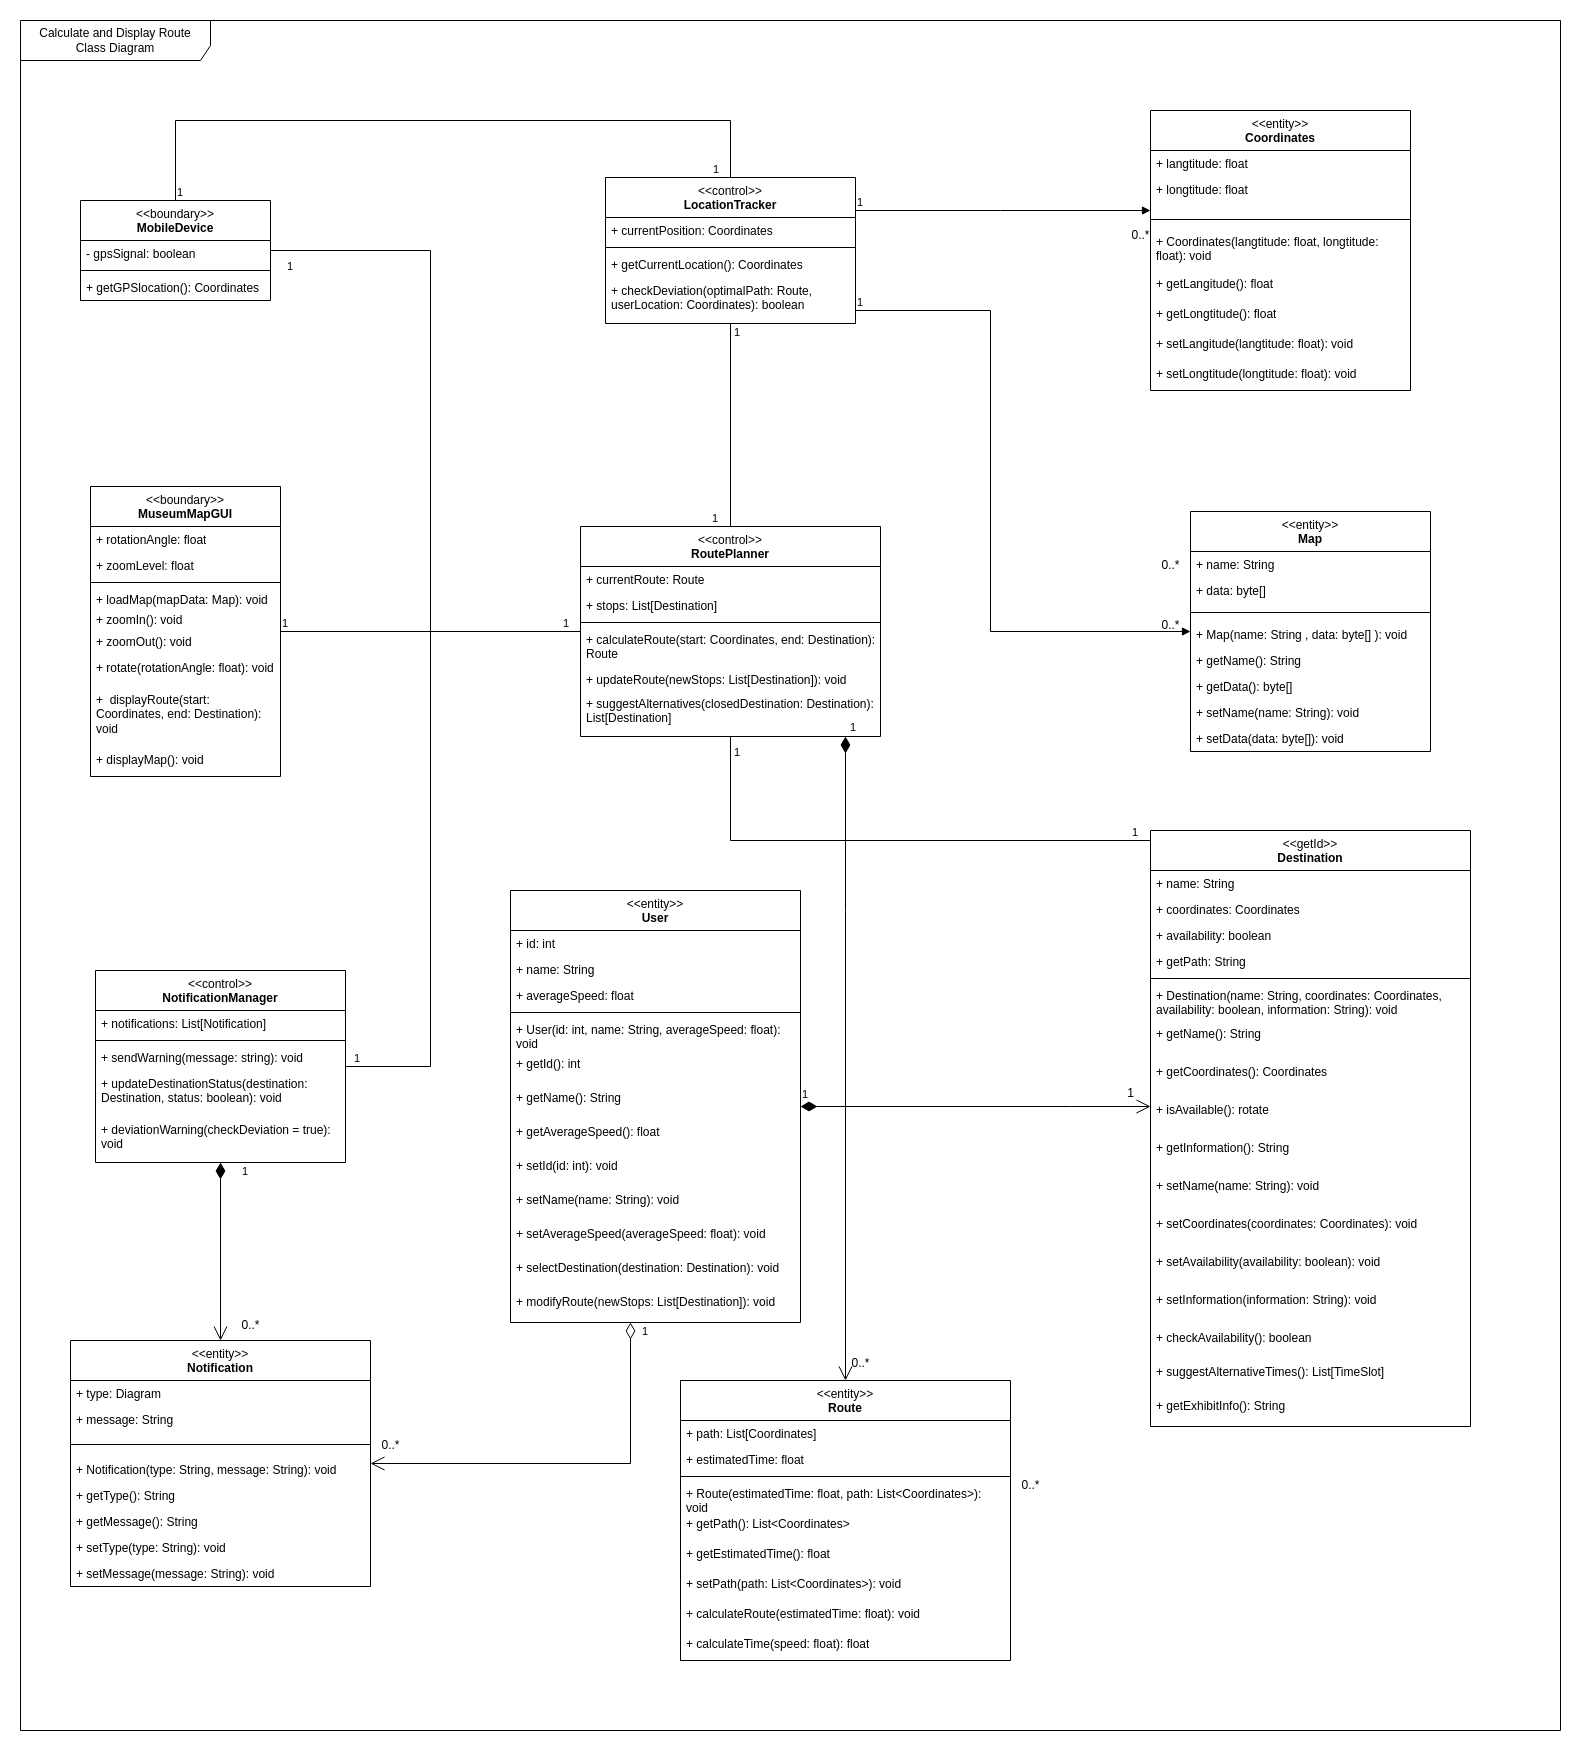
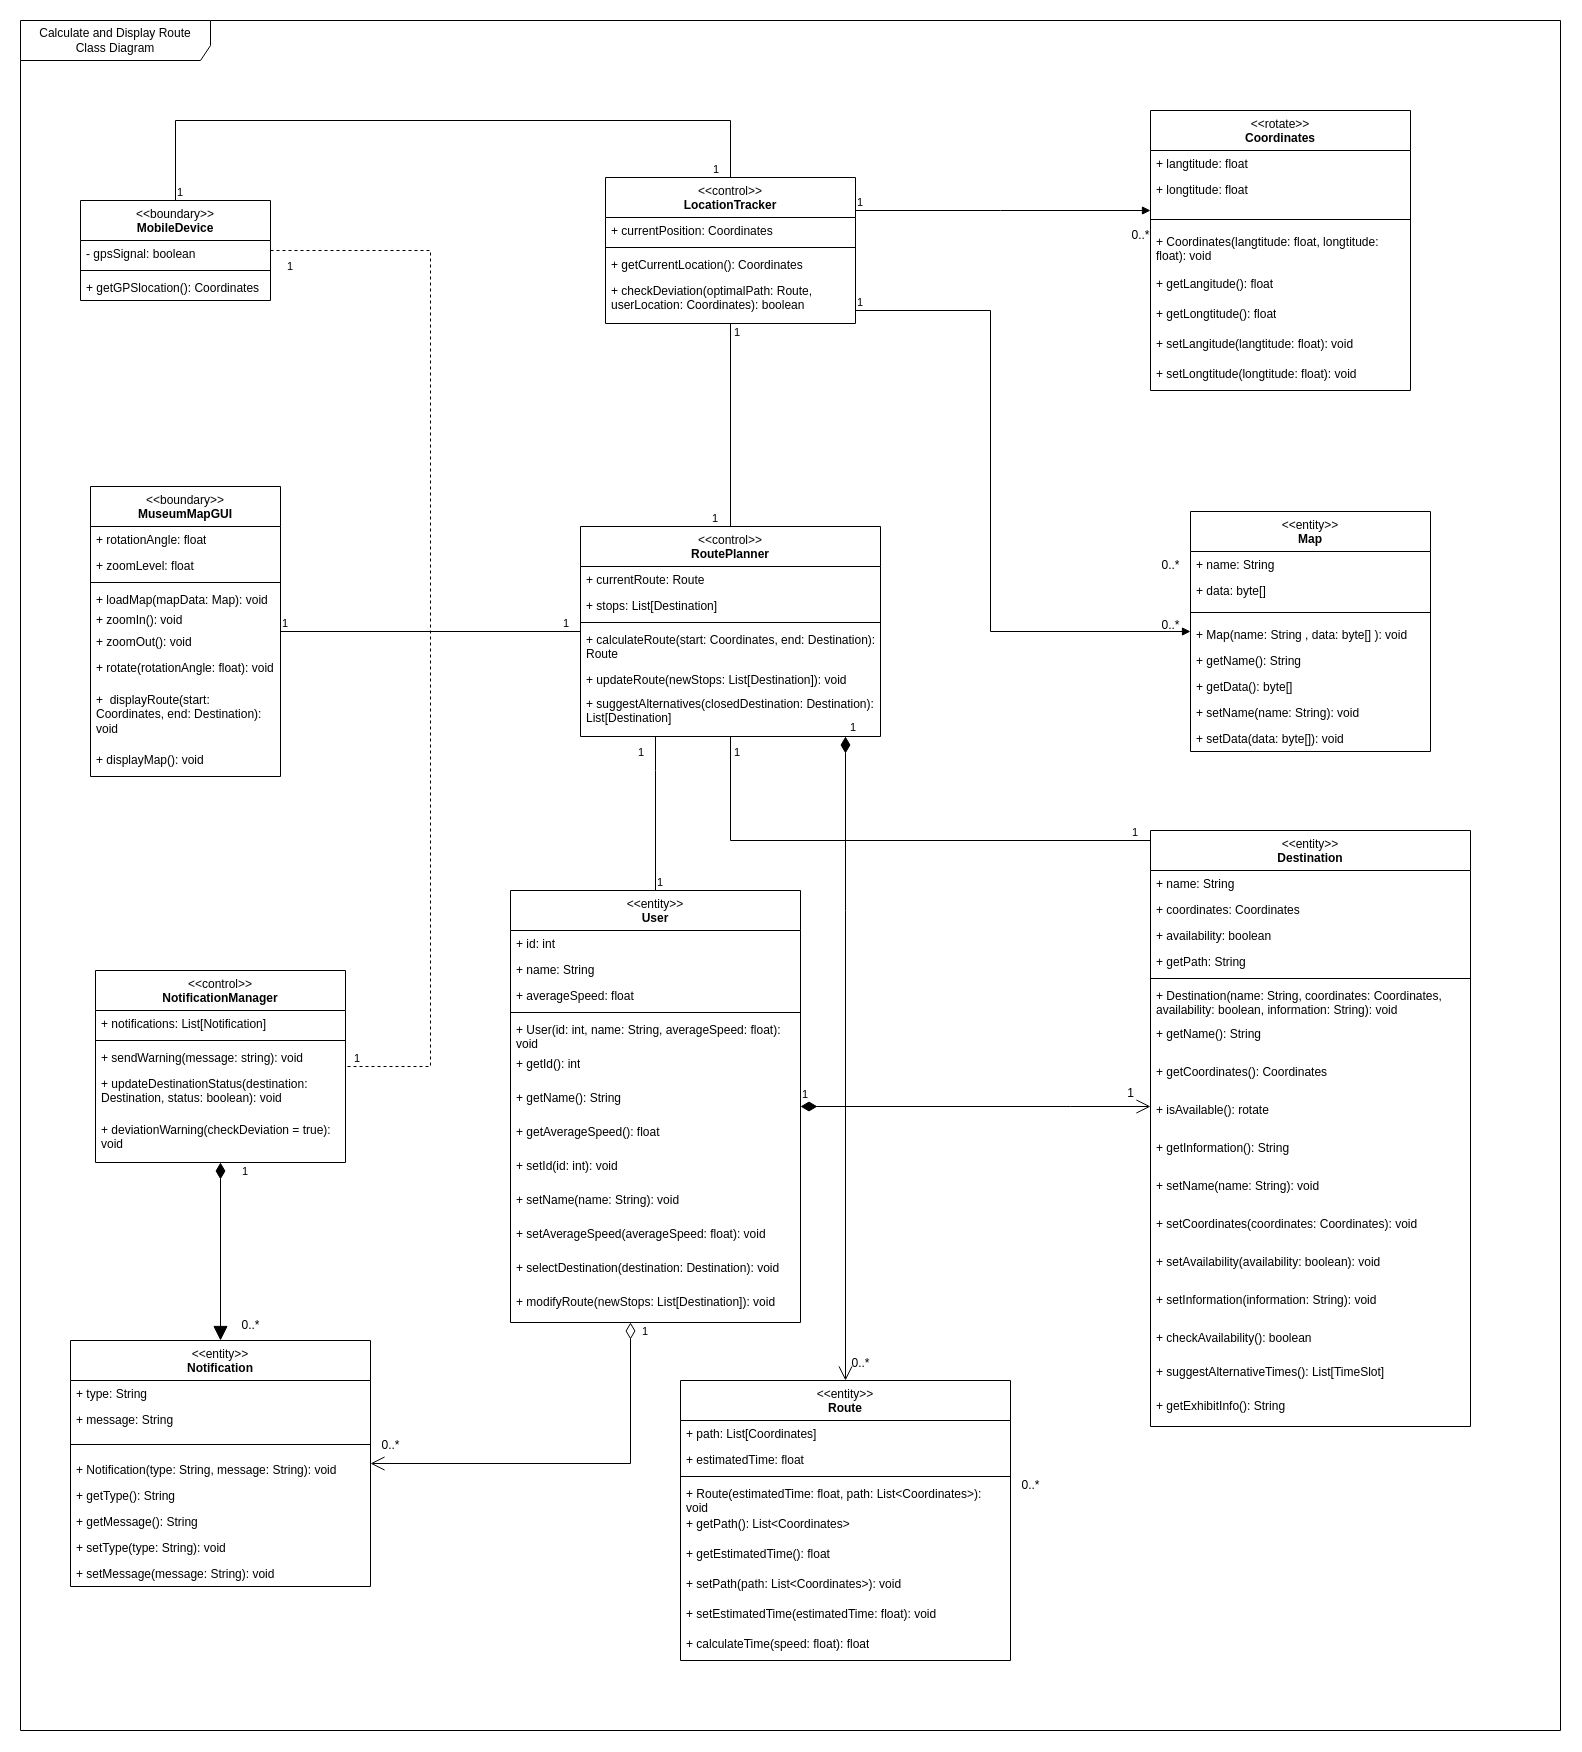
node "<<entity>> Coordinates": label "<<entity>> Coordinates" -> "<<rotate>> Coordinates"
edge "<<boundary>> MobileDevice" -- "<<control>> NotificationManager": style solid -> dashed
edge "<<control>> RoutePlanner" -- "<<entity>> User": added, labels "1", "1"
node "<<getId>> Destination": label "<<getId>> Destination" -> "<<entity>> Destination"
edge "<<control>> NotificationManager" -- "<<entity>> Notification": arrowhead open -> block
node "+ type: Diagram": label "+ type: Diagram" -> "+ type: String"
node "+ calculateRoute(estimatedTime: float): void": label "+ calculateRoute(estimatedTime: float): void" -> "+ setEstimatedTime(estimatedTime: float): void"
